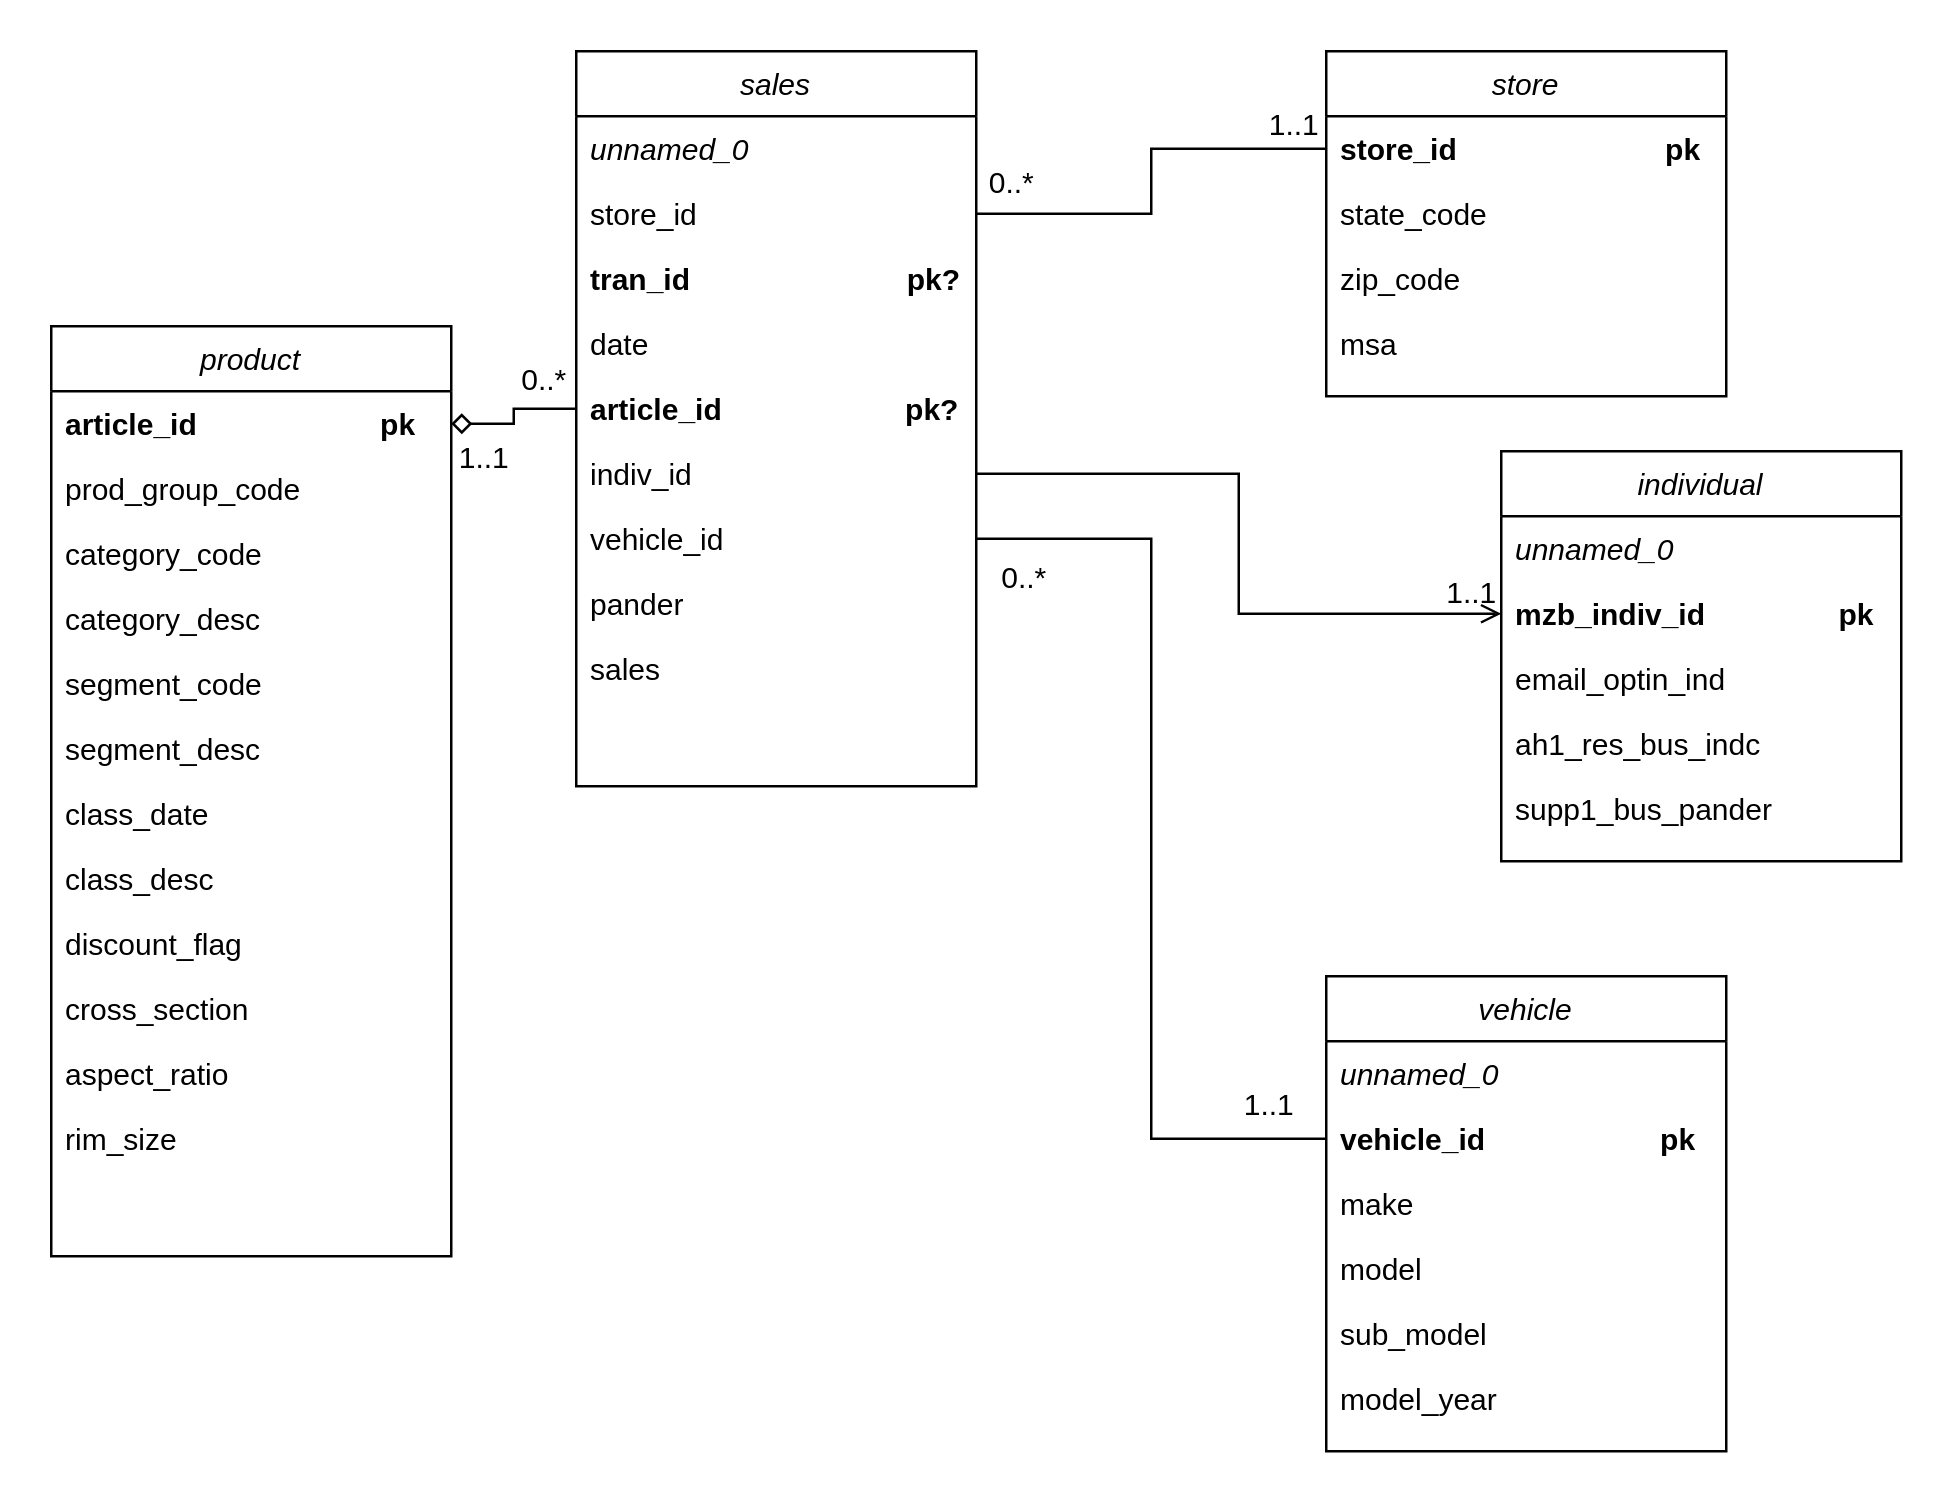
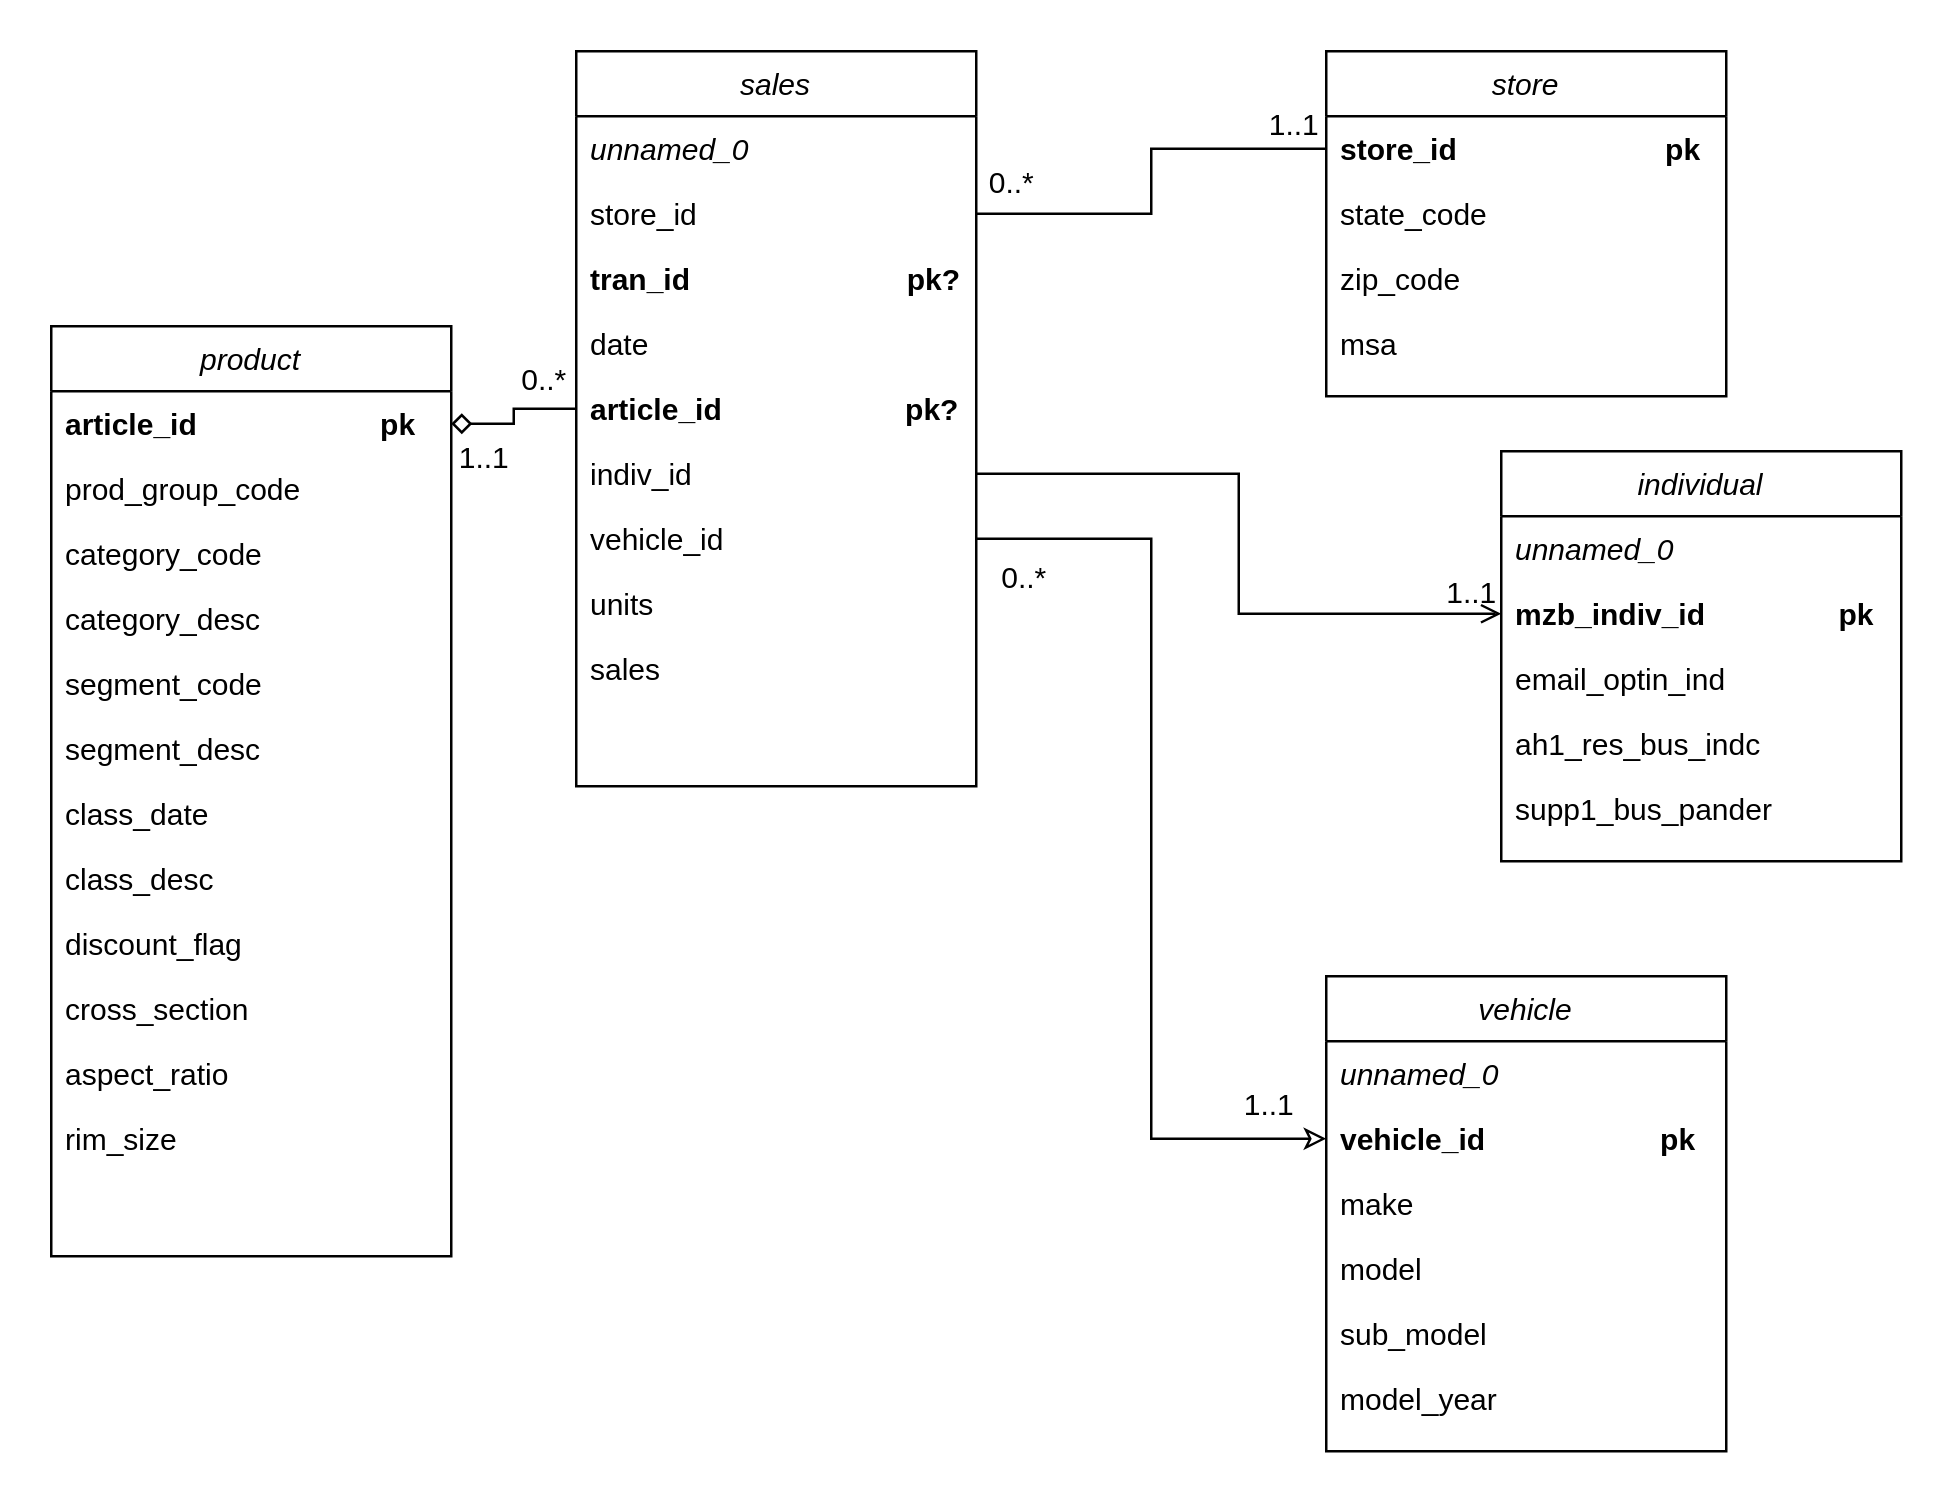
node "pander": label "pander" -> "units"
edge "vehicle_id" -- "vehicle_id pk": arrowhead none -> classic
